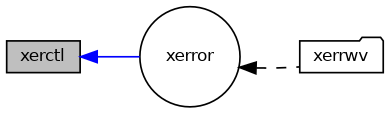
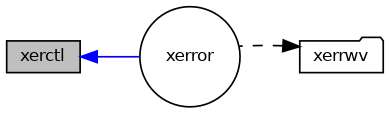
edge "xerrwv" -> "xerror": reversed
